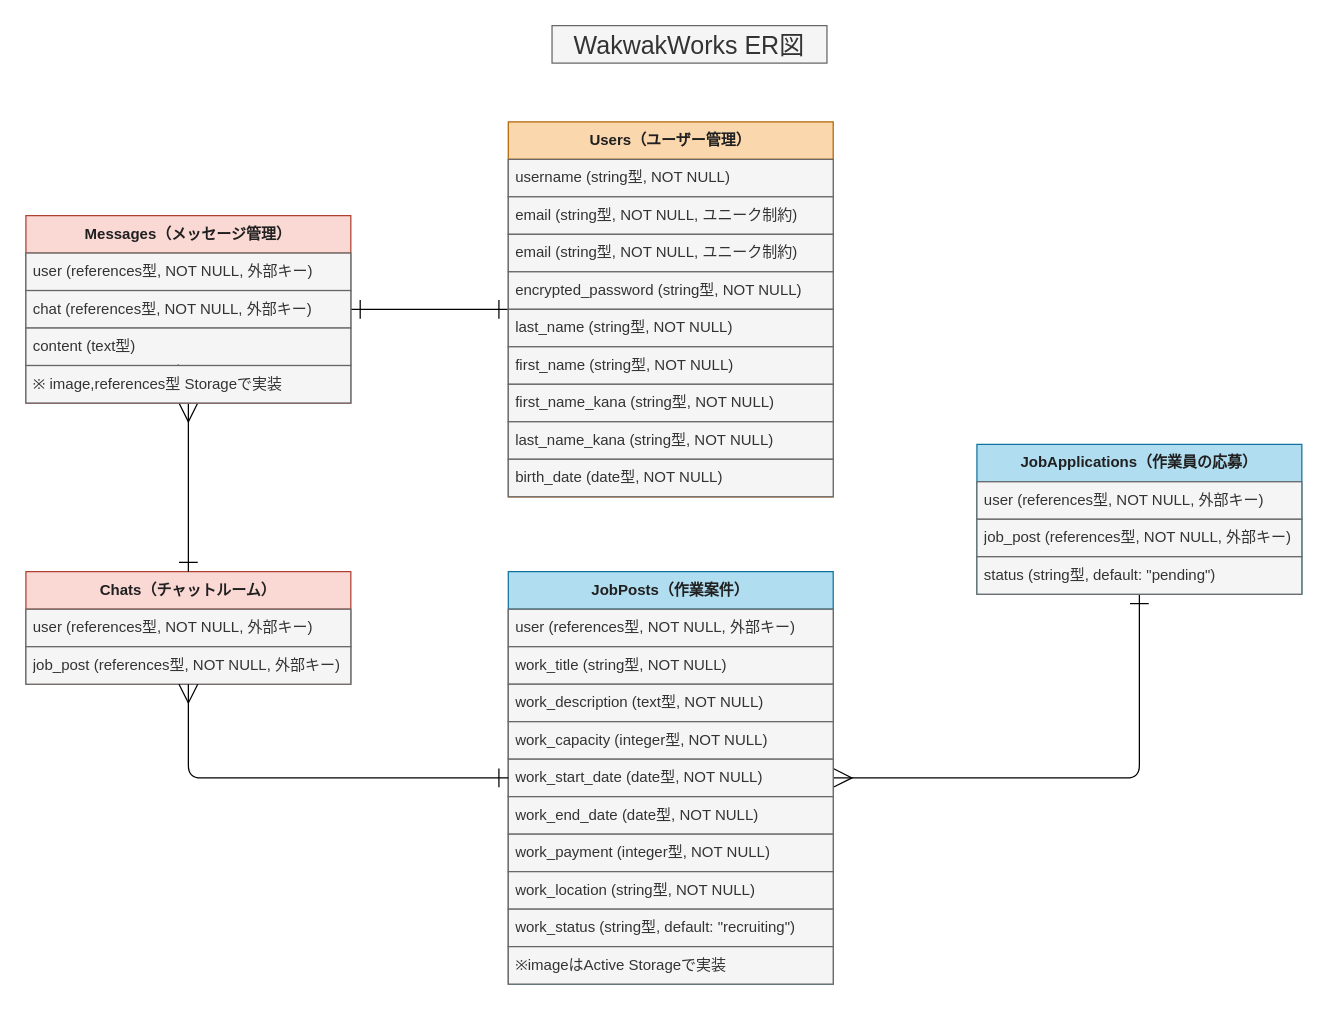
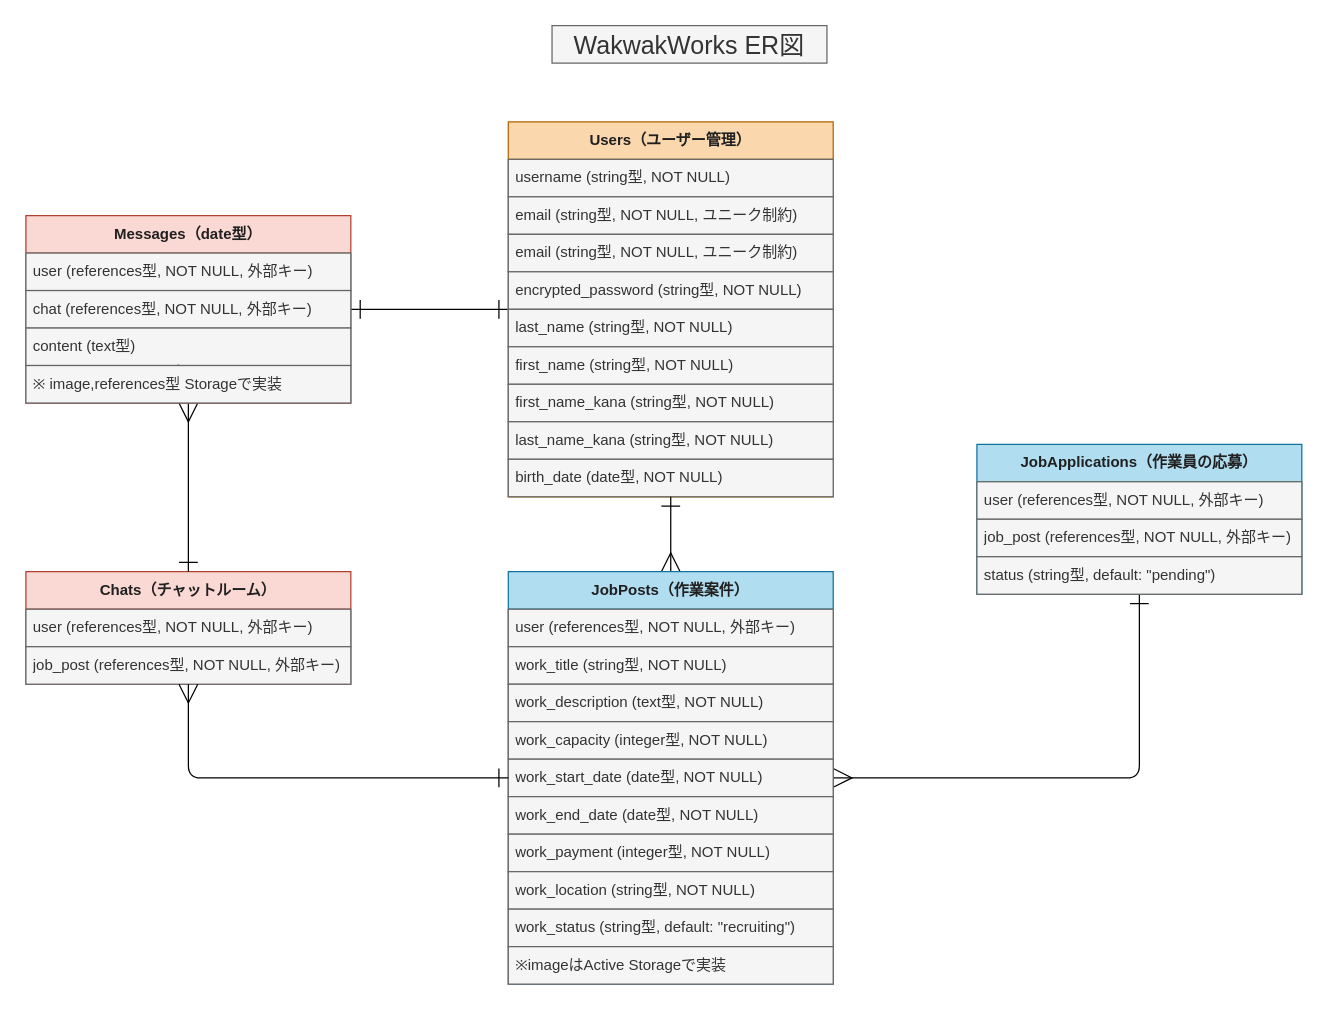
node "Messages（メッセージ管理）": label "Messages（メッセージ管理）" -> "Messages（date型）"
edge "Users（ユーザー管理）" -- "JobPosts（作業案件）": added
